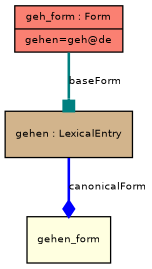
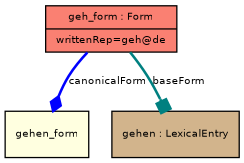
node "geh_form : Form": text "gehen=geh@de" -> "writtenRep=geh@de"
edge "gehen : LexicalEntry" -> "gehen_form": now "geh_form : Form" -> "gehen_form"
